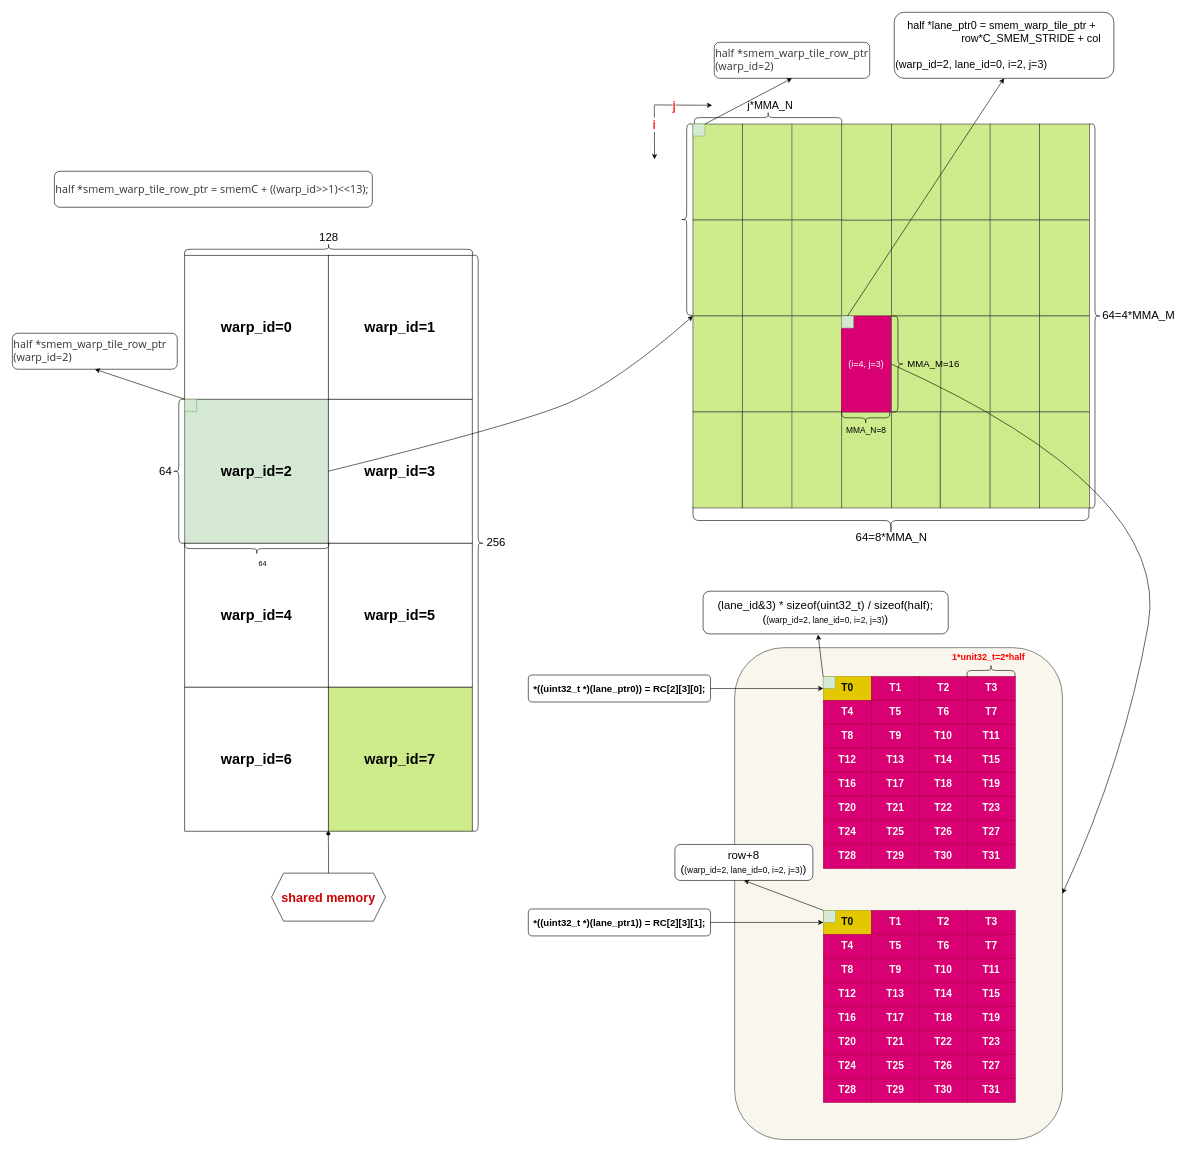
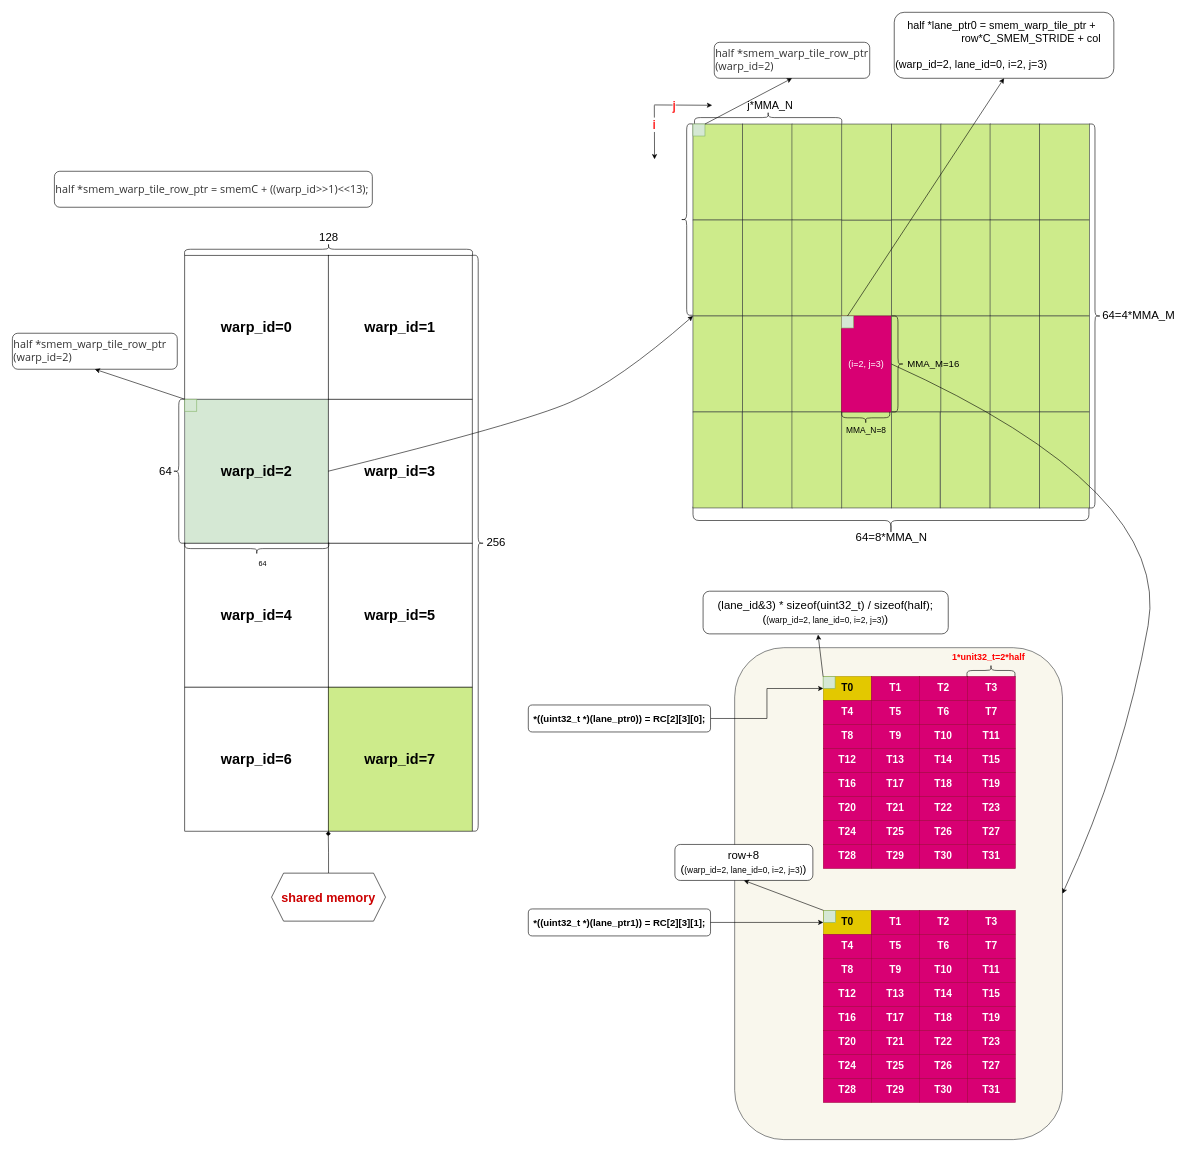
node "(i=4, j=3)": label "(i=4, j=3)" -> "(i=2, j=3)"
node "*((uint32_t *)(lane_ptr0)) = RC[2][3][0];": moved (619, 689) -> (619, 719)
